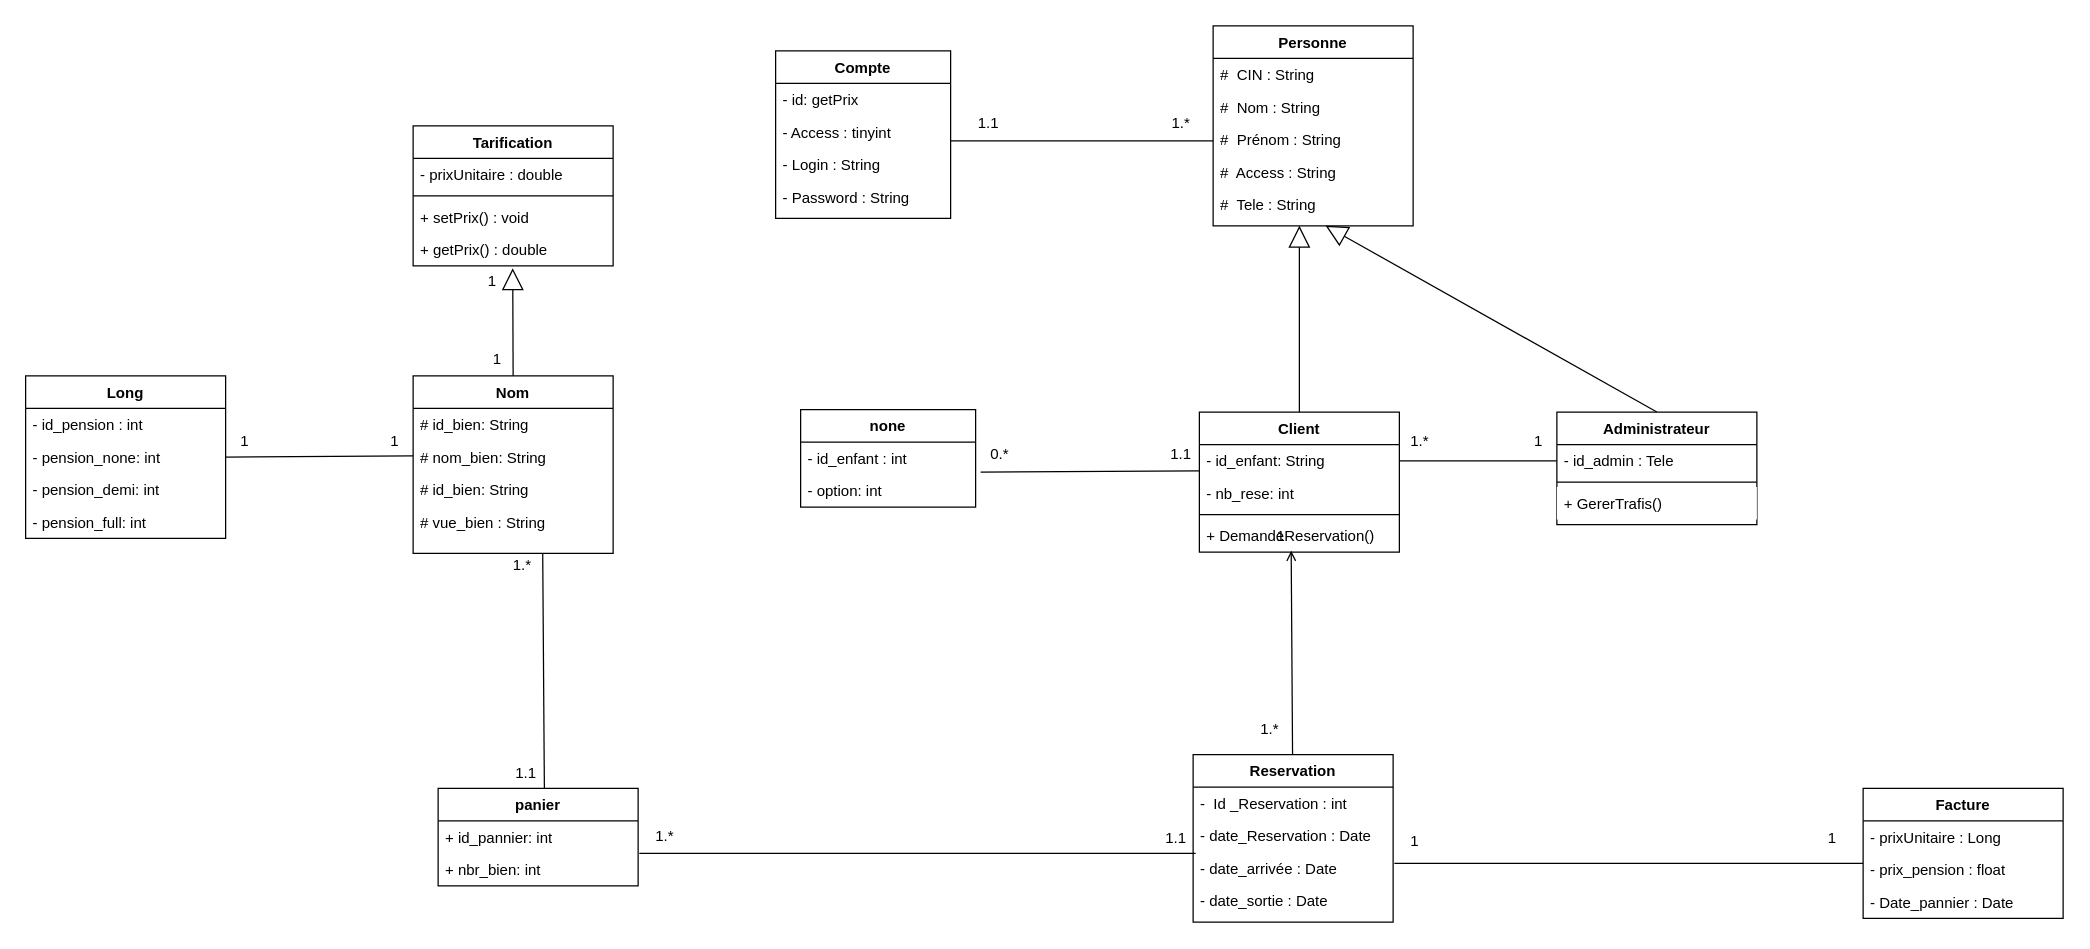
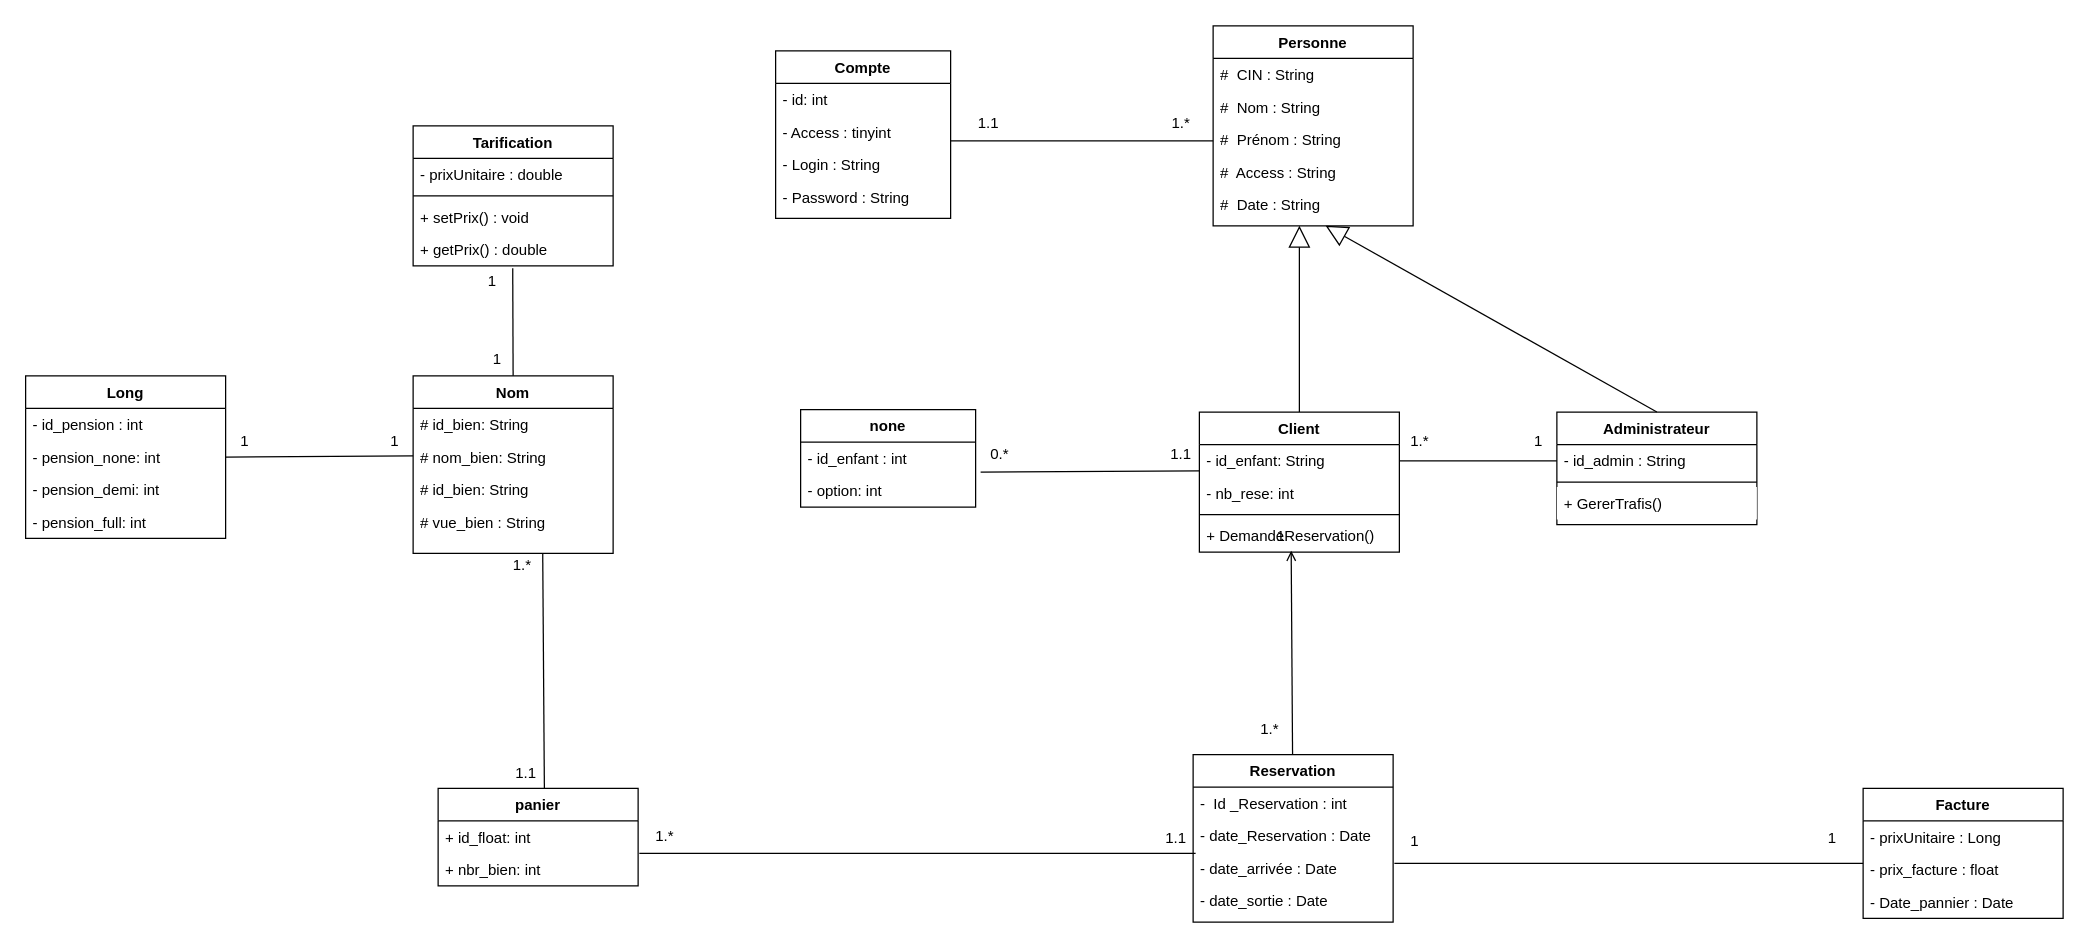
node "- id: getPrix": label "- id: getPrix" -> "- id: int"
node "# Tele : String": label "# Tele : String" -> "# Date : String"
edge "Nom" -> "+ getPrix() : double": arrowhead block -> none
node "- id_admin : Tele": label "- id_admin : Tele" -> "- id_admin : String"
node "+ id_pannier: int": label "+ id_pannier: int" -> "+ id_float: int"
node "- prix_pension : float": label "- prix_pension : float" -> "- prix_facture : float"
